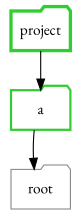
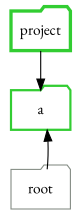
edge "a" -> "root": reversed
